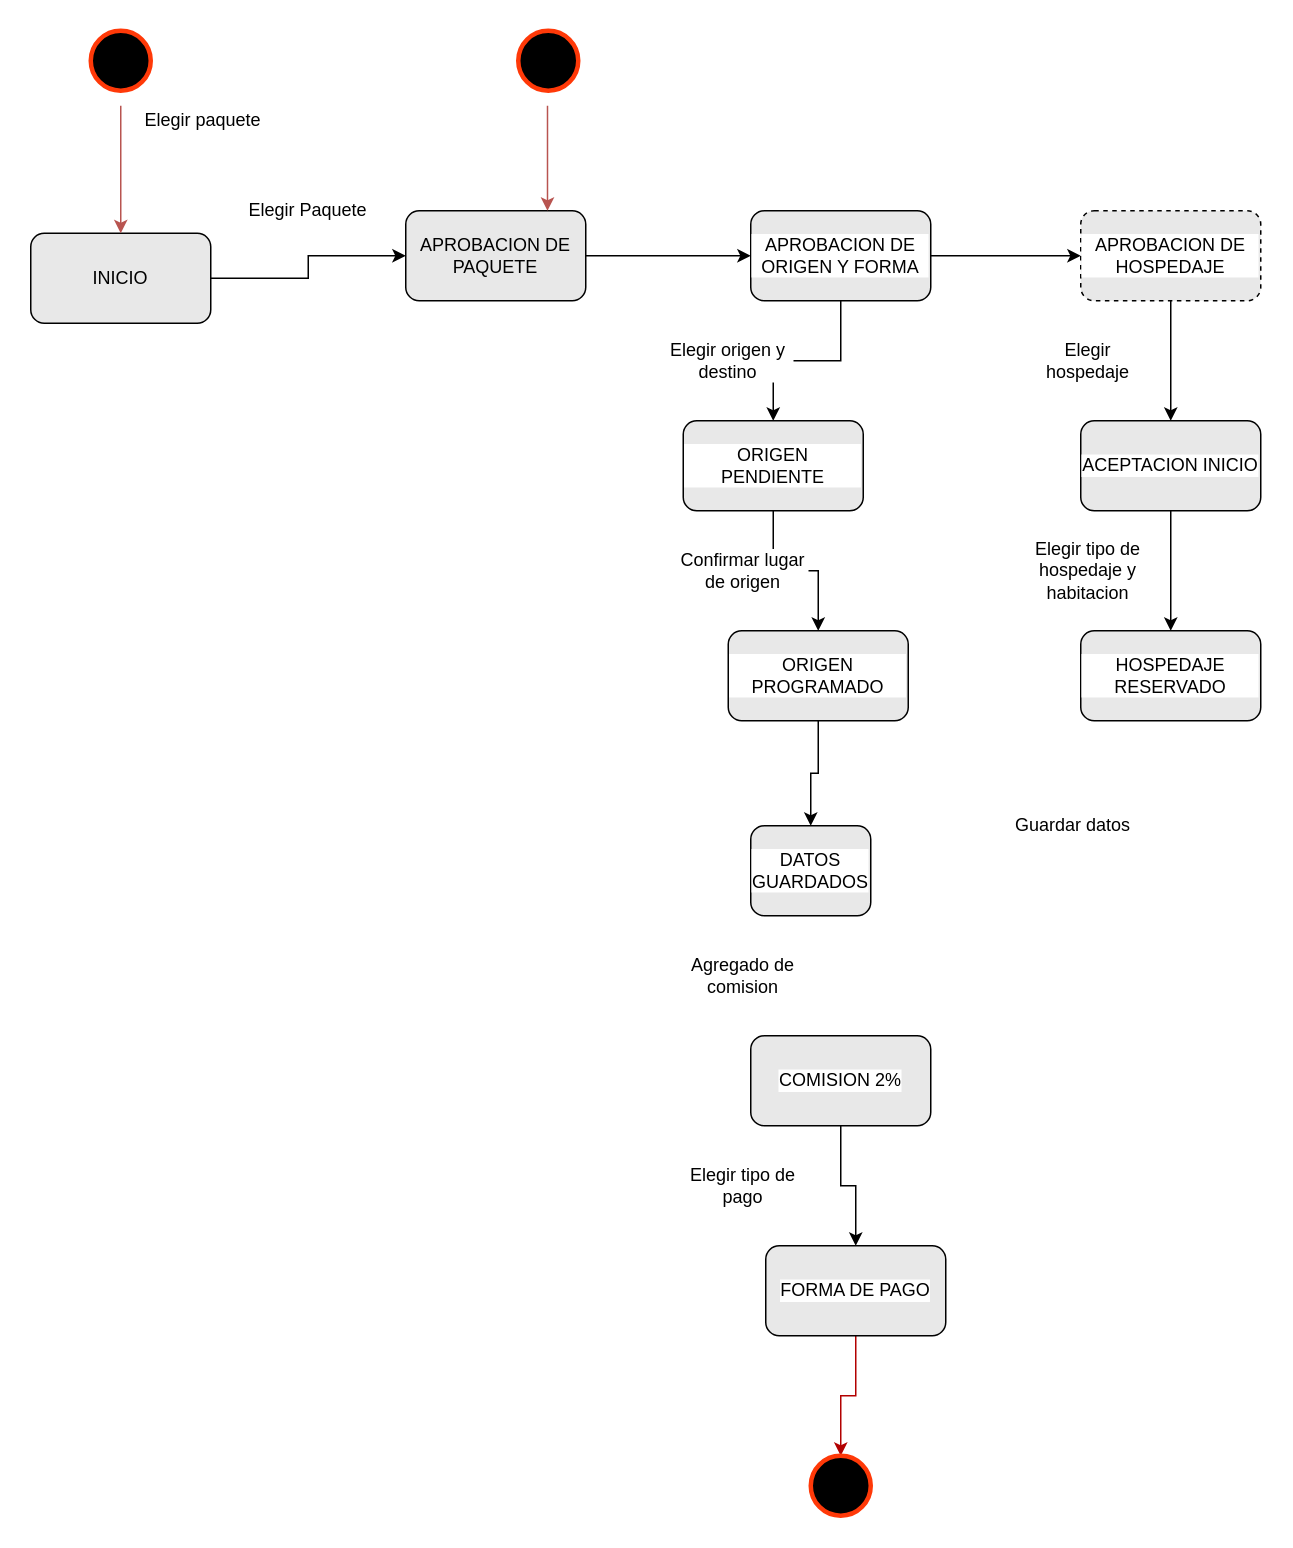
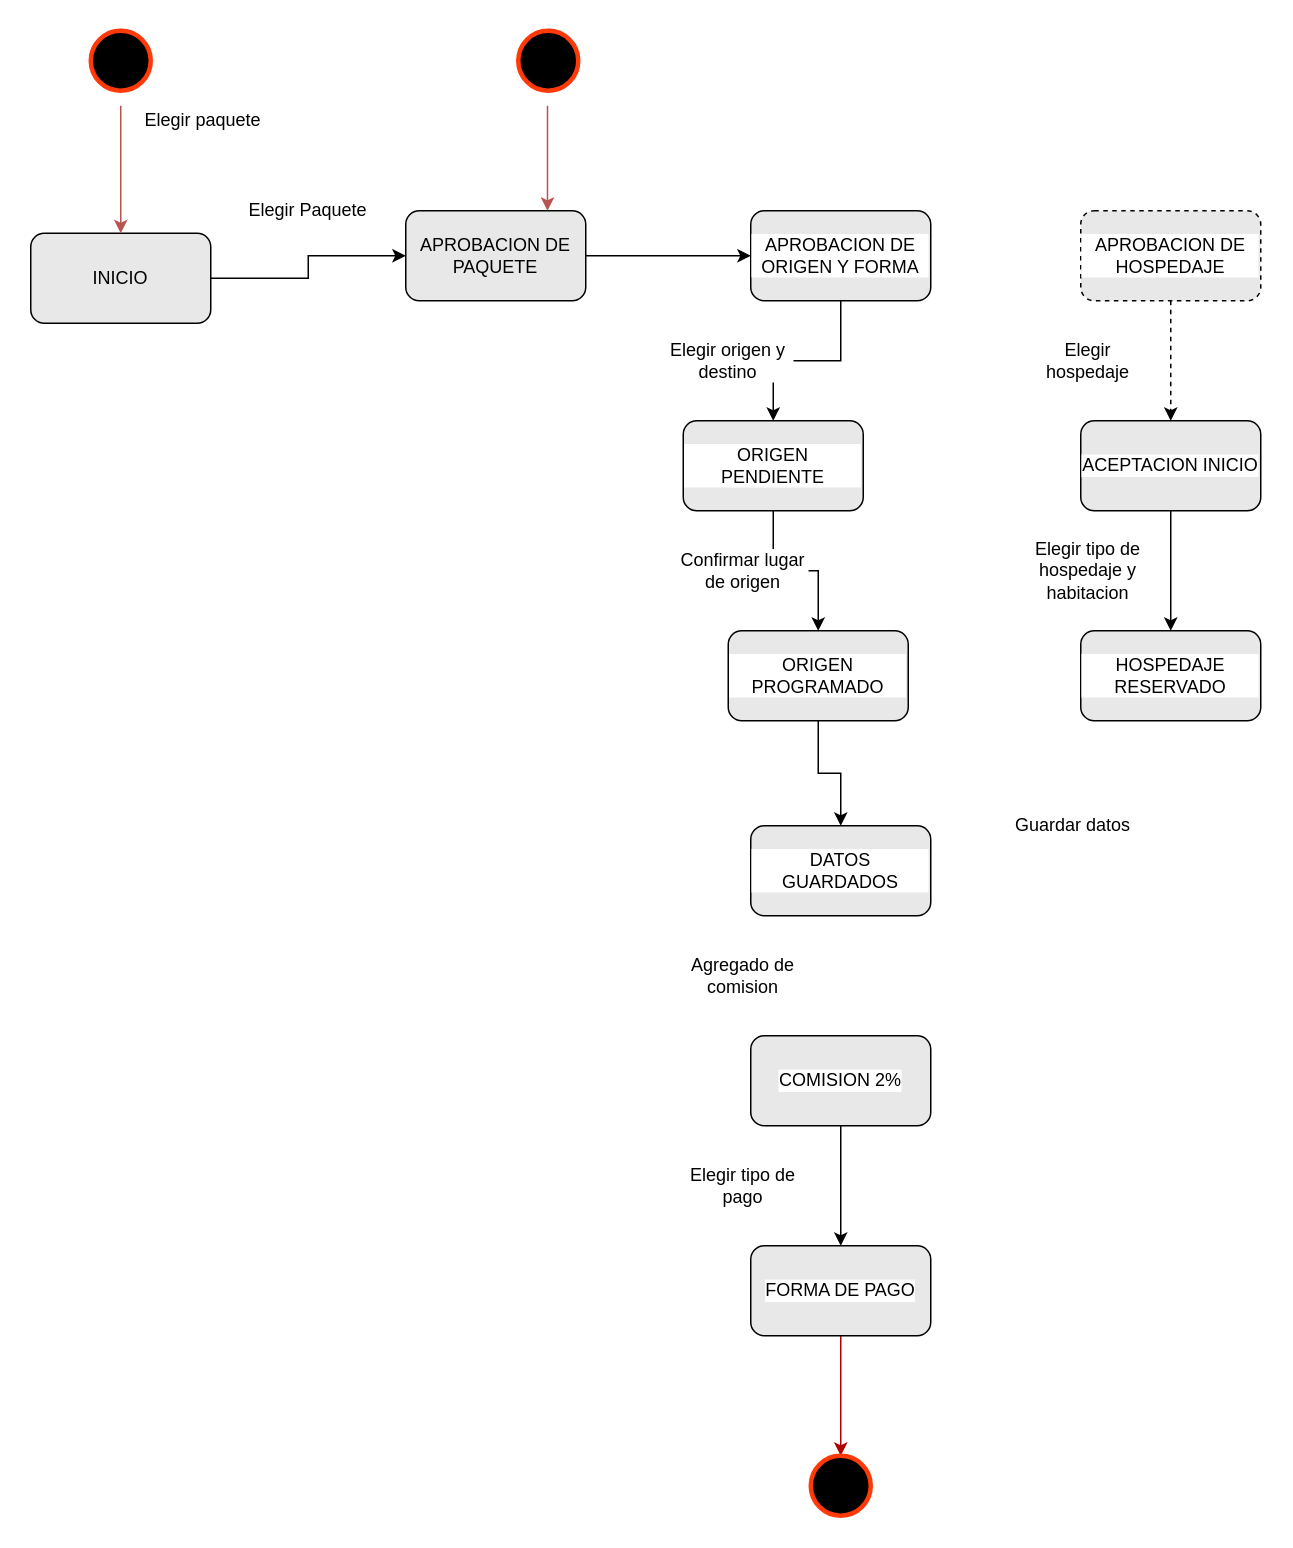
edge "APROBACION DE ORIGEN Y FORMA" -> "APROBACION DE HOSPEDAJE": removed
edge "APROBACION DE HOSPEDAJE" -> "ACEPTACION INICIO": style solid -> dashed
node "DATOS GUARDADOS": size 120x90 -> 180x90
node "FORMA DE PAGO": moved (856, 1291) -> (841, 1291)
